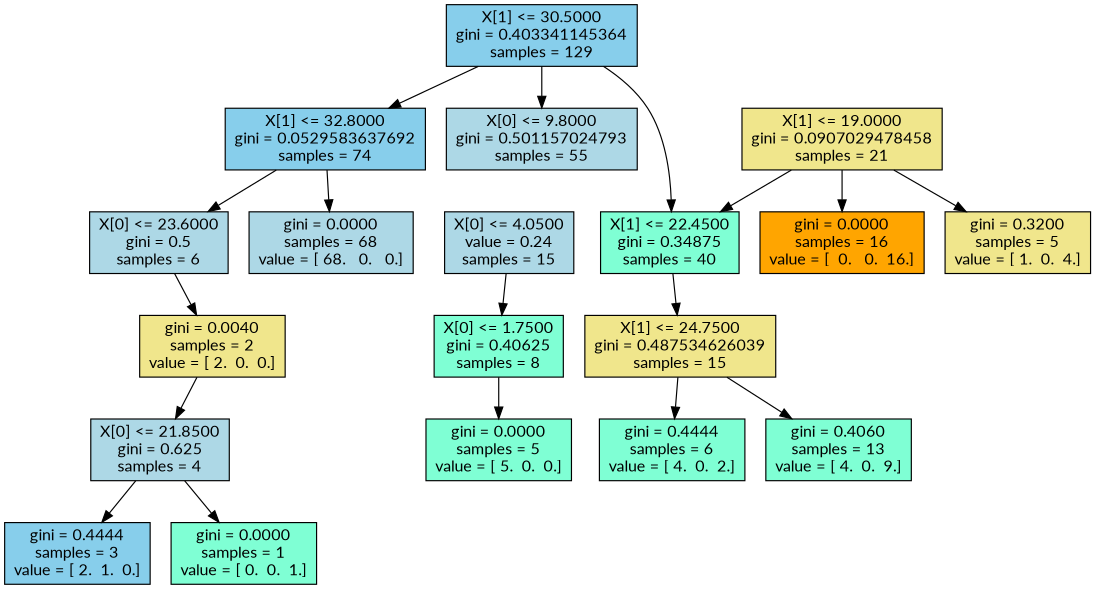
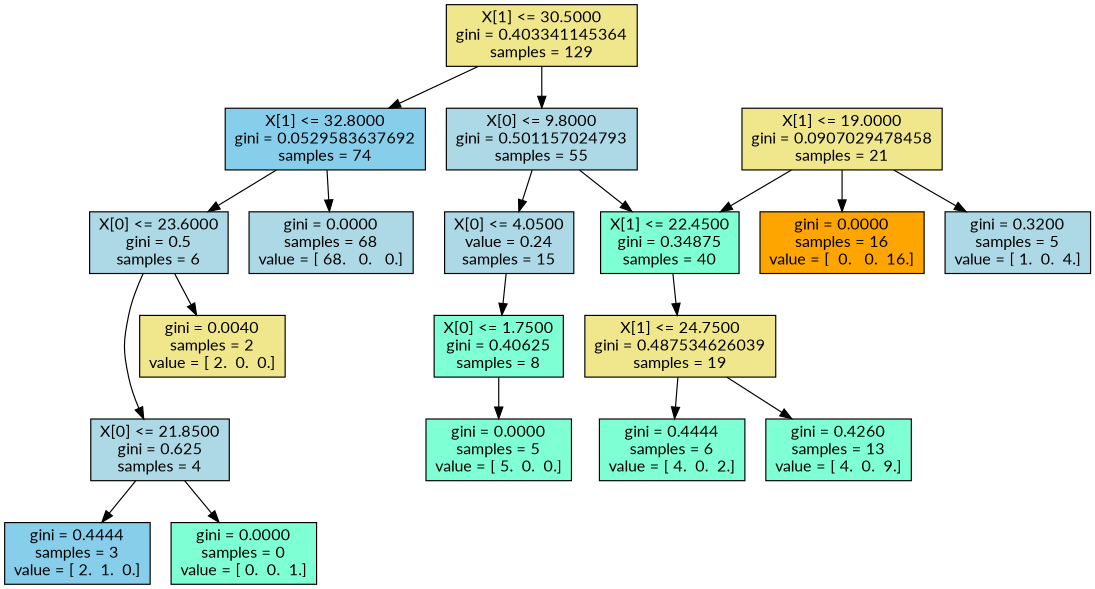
node "X[1] <= 30.5000 gini = 0.403341145364 samples = 129": fillcolor skyblue -> khaki
edge "X[1] <= 30.5000 gini = 0.403341145364 samples = 129" -> "X[1] <= 22.4500 gini = 0.34875 samples = 40": now "X[0] <= 9.8000 gini = 0.501157024793 samples = 55" -> "X[1] <= 22.4500 gini = 0.34875 samples = 40"
edge "X[0] <= 9.8000 gini = 0.501157024793 samples = 55" -> "X[0] <= 4.0500 value = 0.24 samples = 15": added
node "gini = 0.3200 samples = 5 value = [ 1.  0.  4.]": fillcolor khaki -> lightblue
node "X[1] <= 24.7500 gini = 0.487534626039 samples = 15": label "X[1] <= 24.7500 gini = 0.487534626039 samples = 15" -> "X[1] <= 24.7500 gini = 0.487534626039 samples = 19"
edge "gini = 0.0040 samples = 2 value = [ 2.  0.  0.]" -> "X[0] <= 21.8500 gini = 0.625 samples = 4": now "X[0] <= 23.6000 gini = 0.5 samples = 6" -> "X[0] <= 21.8500 gini = 0.625 samples = 4"
node "gini = 0.4060 samples = 13 value = [ 4.  0.  9.]": label "gini = 0.4060 samples = 13 value = [ 4.  0.  9.]" -> "gini = 0.4260 samples = 13 value = [ 4.  0.  9.]"
node "gini = 0.0000 samples = 1 value = [ 0.  0.  1.]": label "gini = 0.0000 samples = 1 value = [ 0.  0.  1.]" -> "gini = 0.0000 samples = 0 value = [ 0.  0.  1.]"
